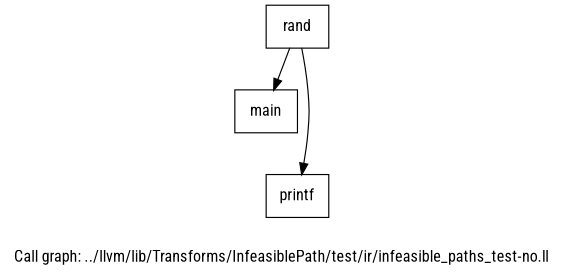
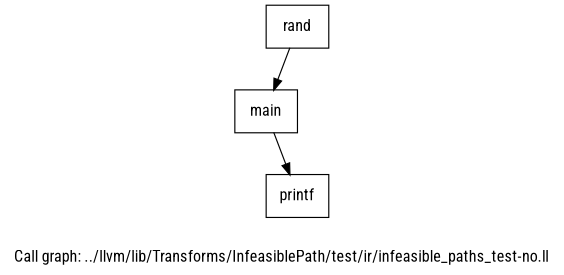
edge "rand" -> "printf": now "main" -> "printf"
